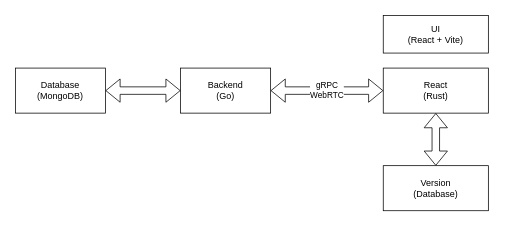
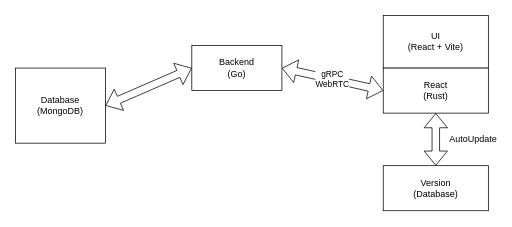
node "UI (React + Vite)": size 105x38 -> 105x53
node "Database (MongoDB)": size 90x45 -> 90x75
node "Backend (Go)": moved (225, 90) -> (237, 68)
node "AutoUpdate": added
